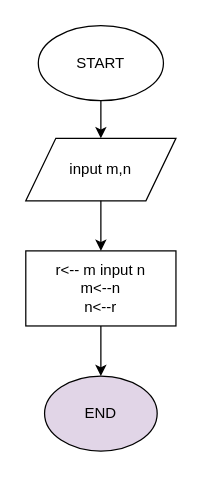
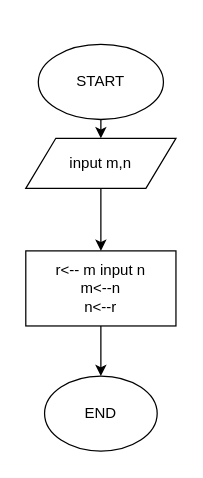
node "START": moved (101, 63) -> (101, 82)
node "input m,n": size 150x63 -> 150x50
node "END": fillcolor #e1d5e7 -> #ffffff
